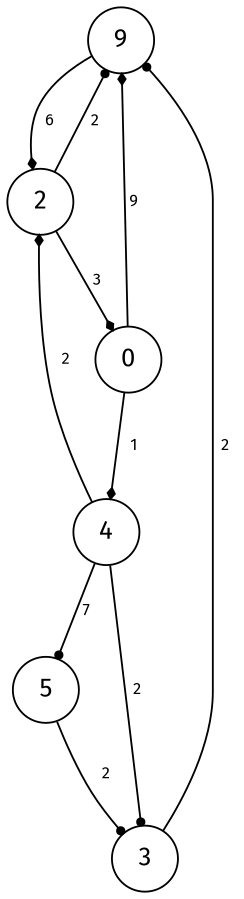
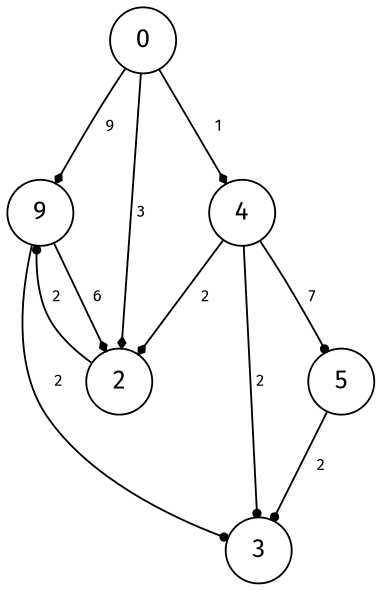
edge "2" -> "0": reversed
edge "3" -> "9": reversed
